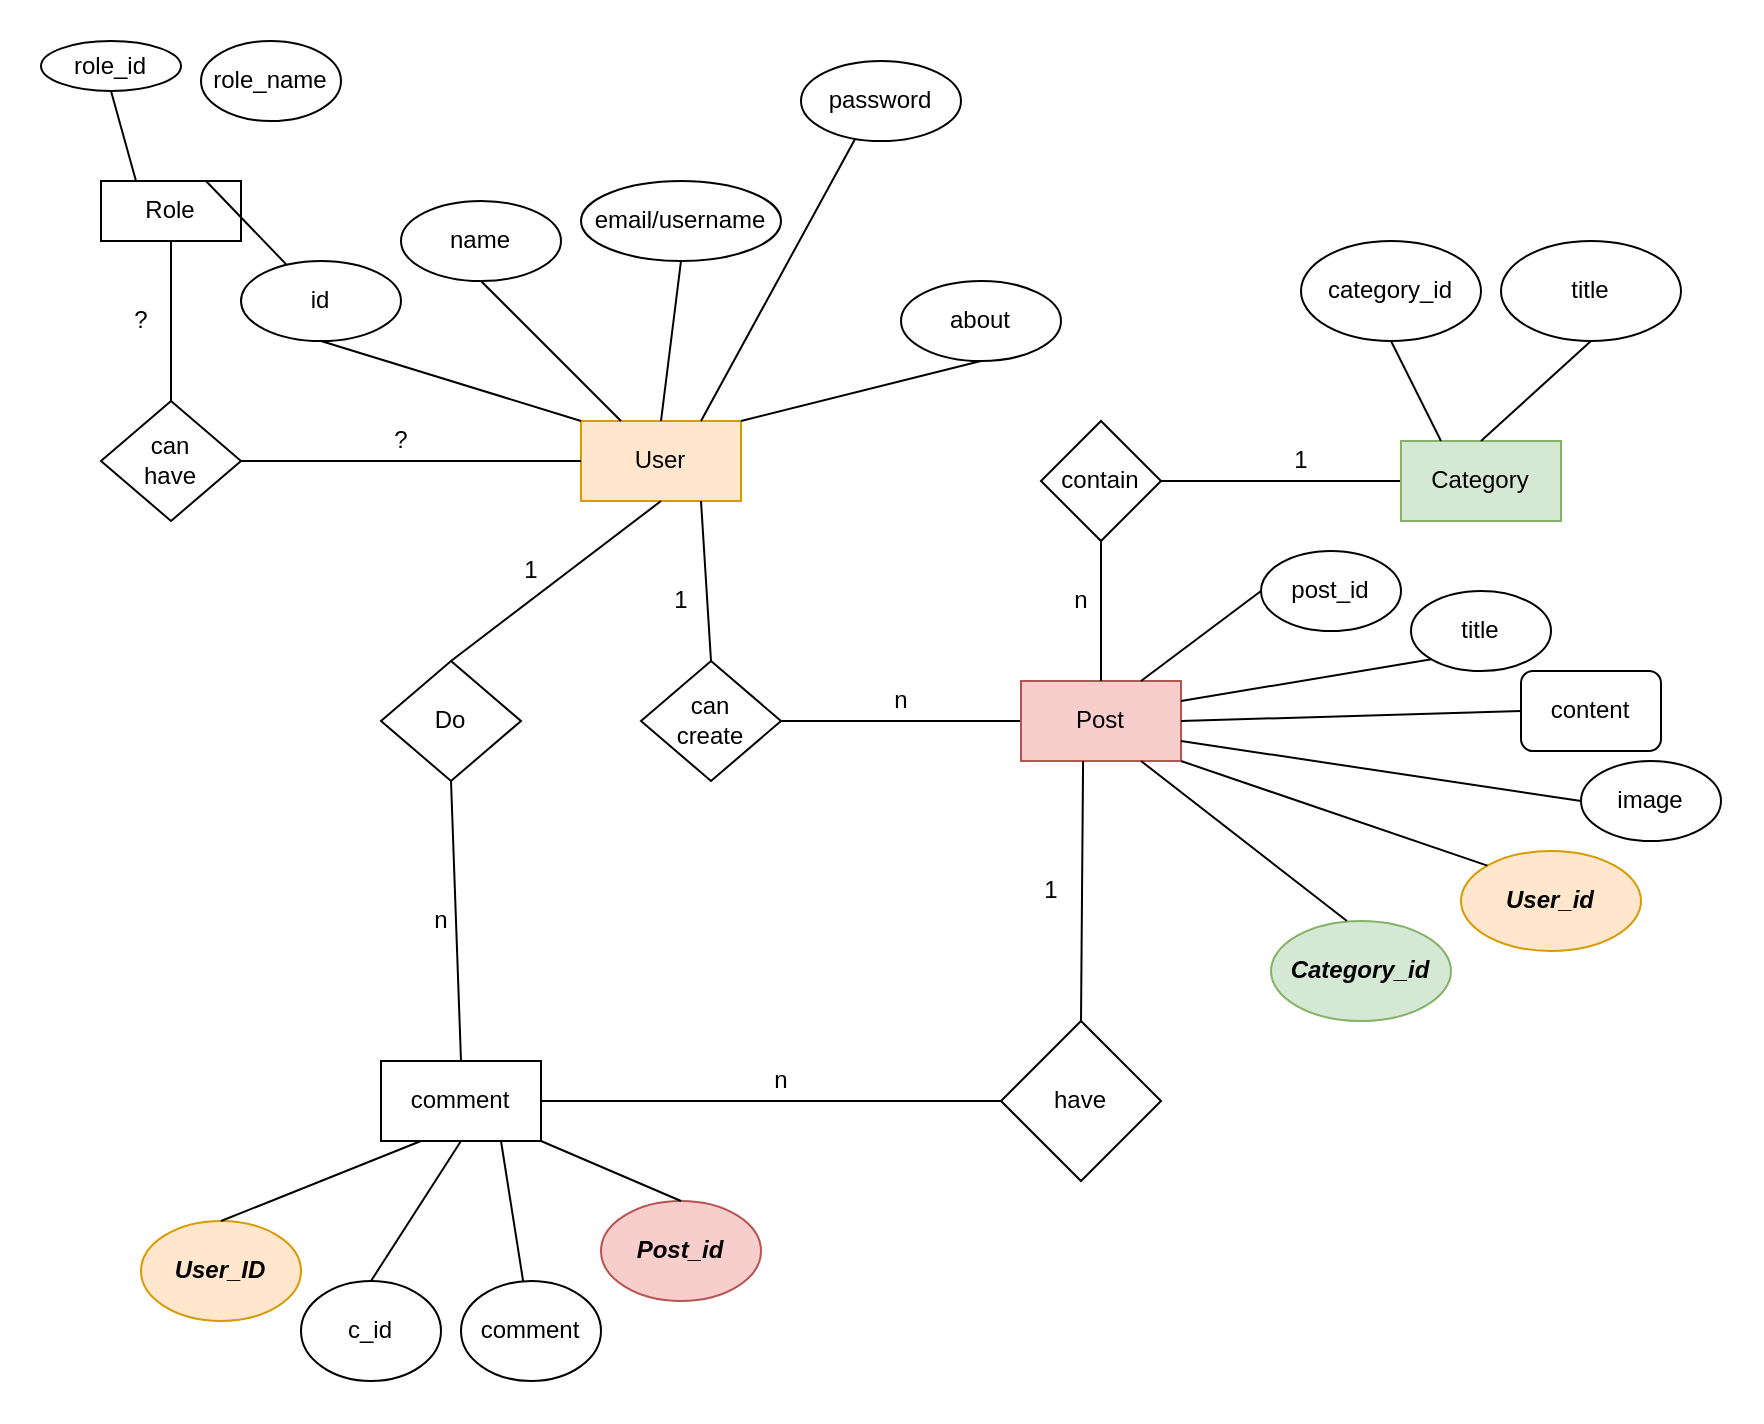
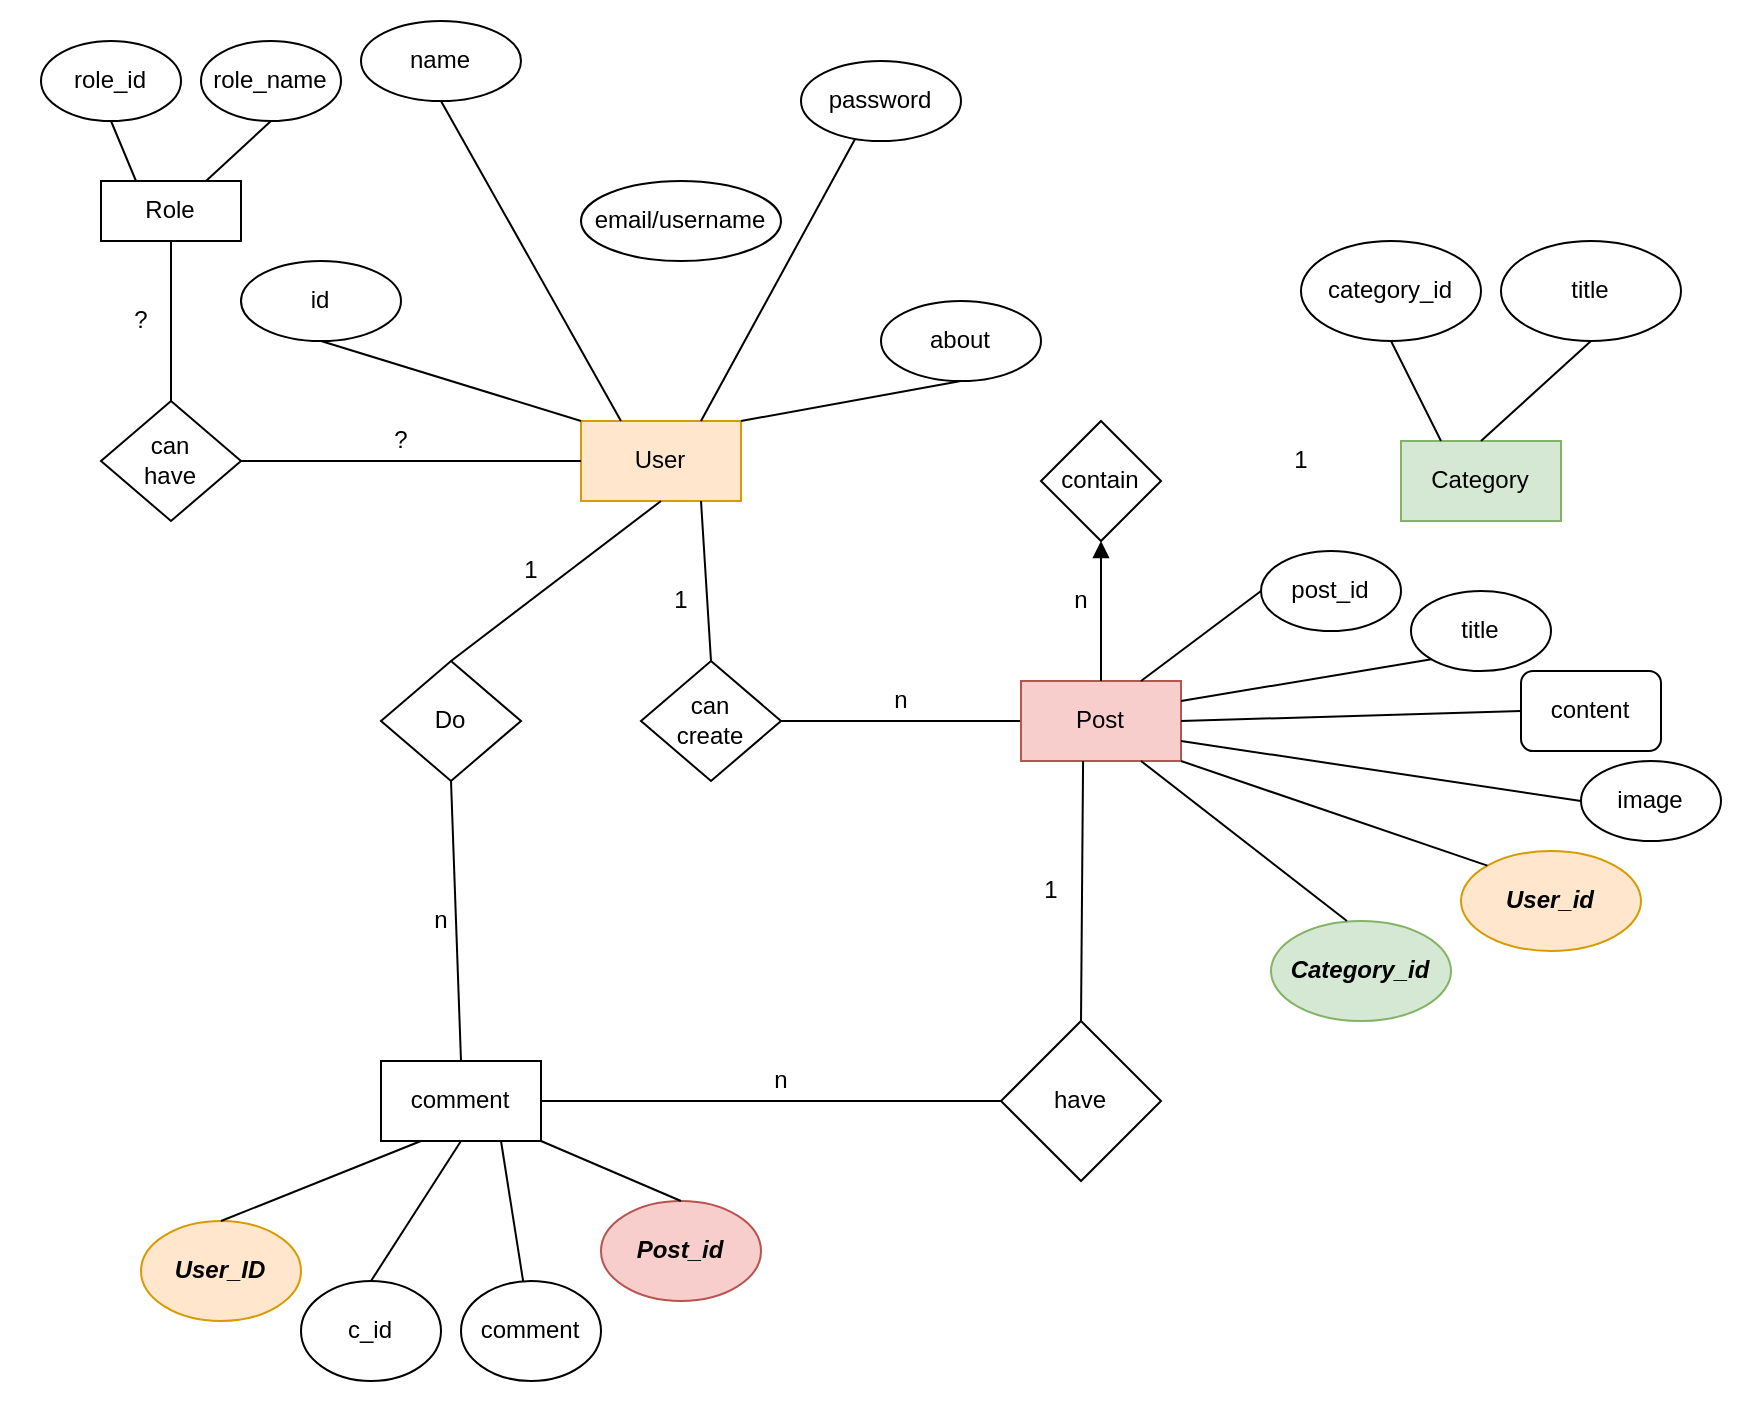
node "role_id": size 140x50 -> 140x80
edge "Role" -- "id": now "Role" -- "role_name"
node "name": moved (481, 241) -> (441, 61)
node "about": moved (981, 321) -> (961, 341)
edge "email/username" -- "User": removed
edge "contain" -- "Category": removed
edge "contain" -- "Post": arrowhead none -> block
